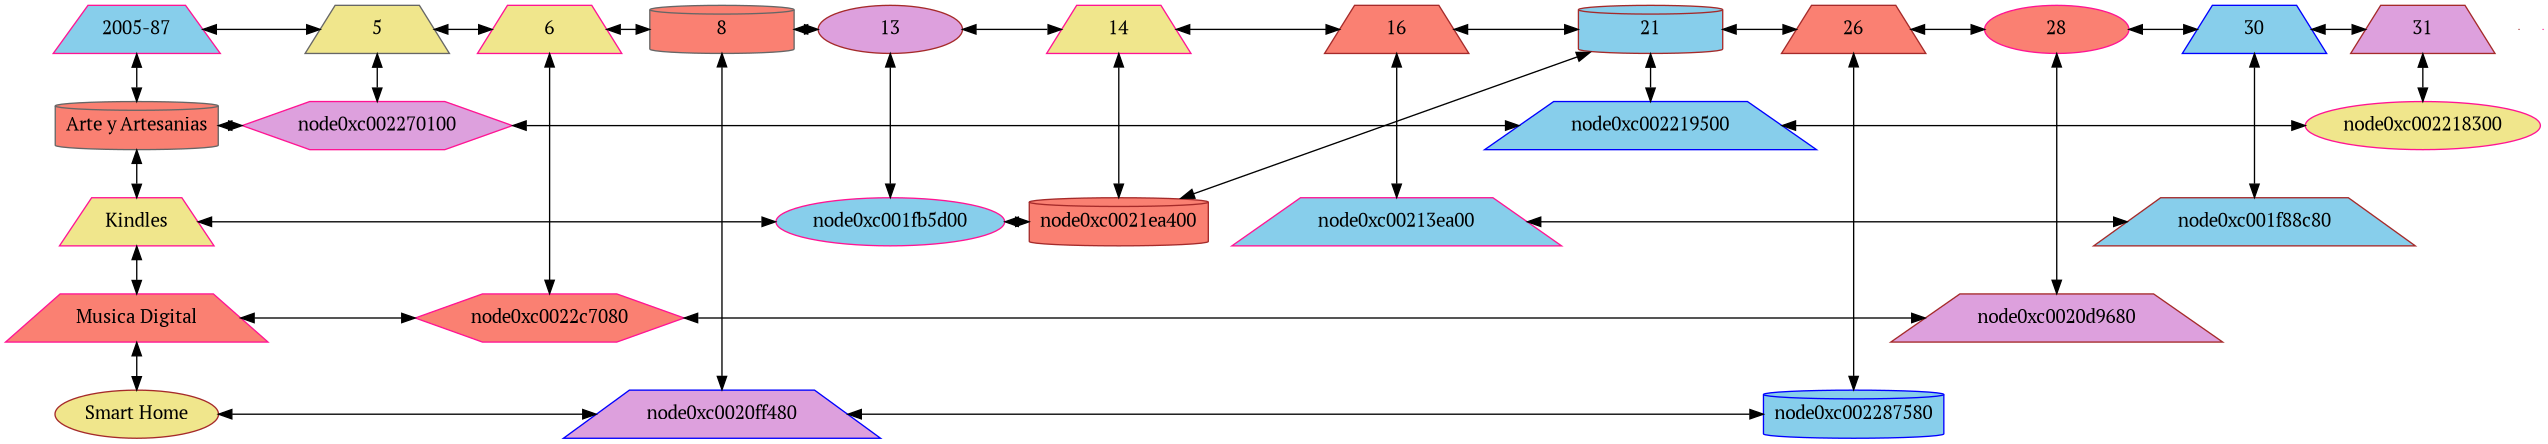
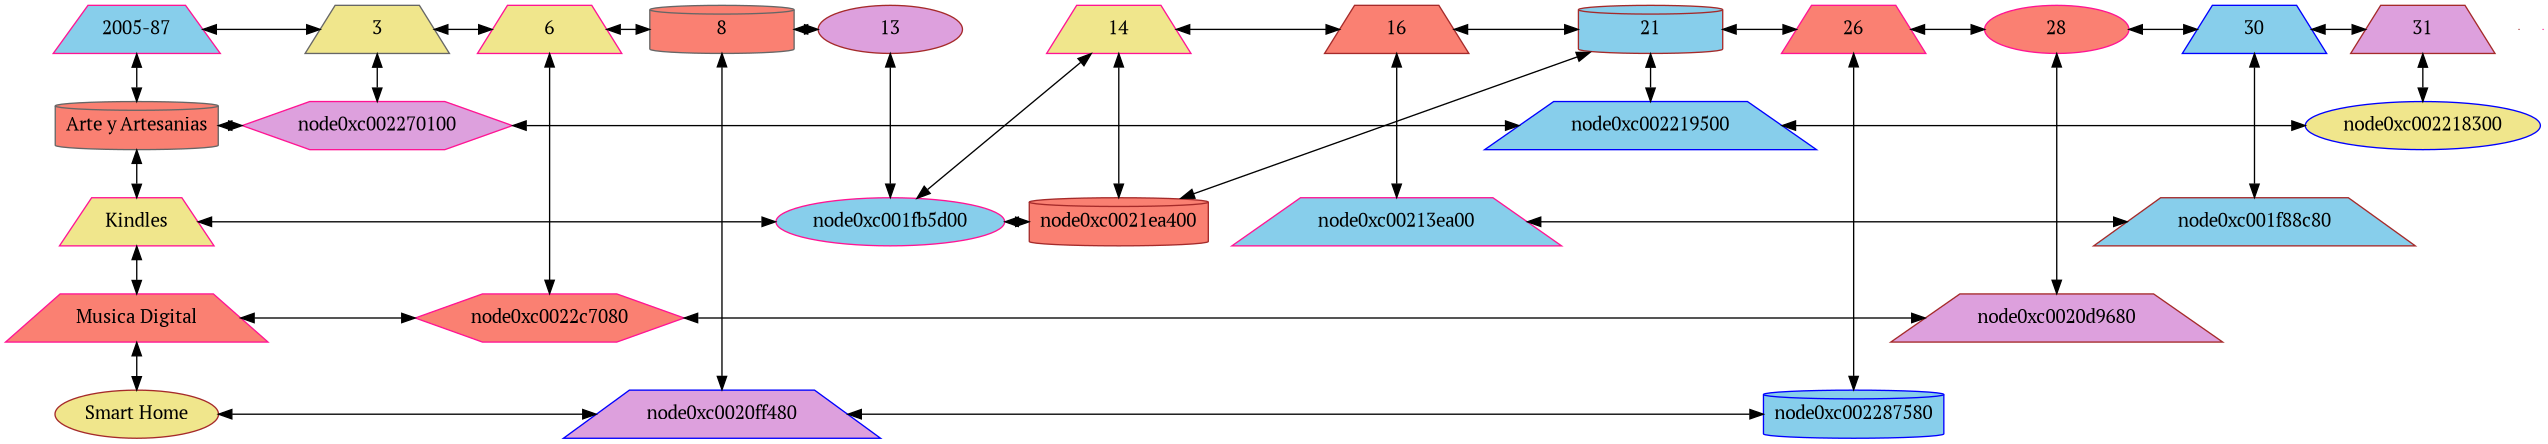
node "5": label "5" -> "3"
edge "13" -- "14": now "node0xc001fb5d00" -- "14"
node "26": color brown -> deeppink
node "node0xc002218300": color deeppink -> blue
